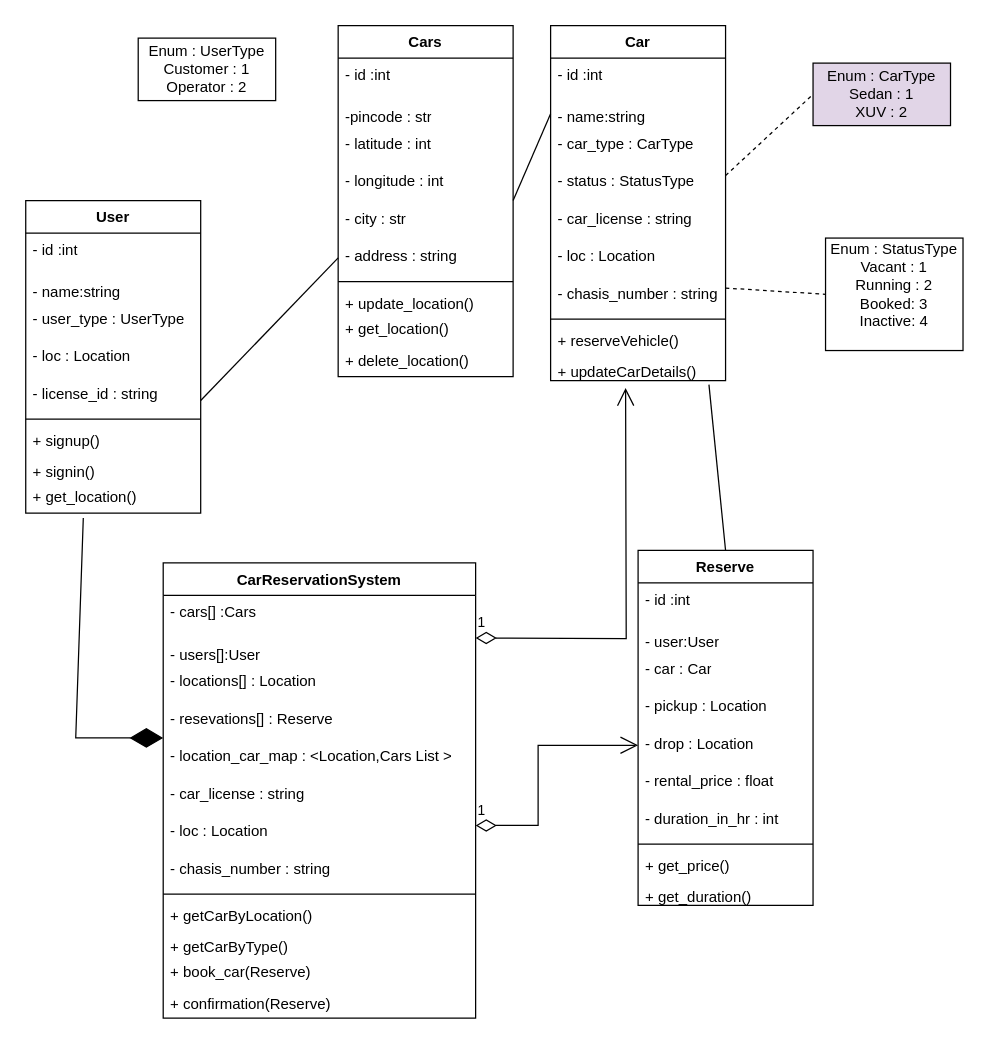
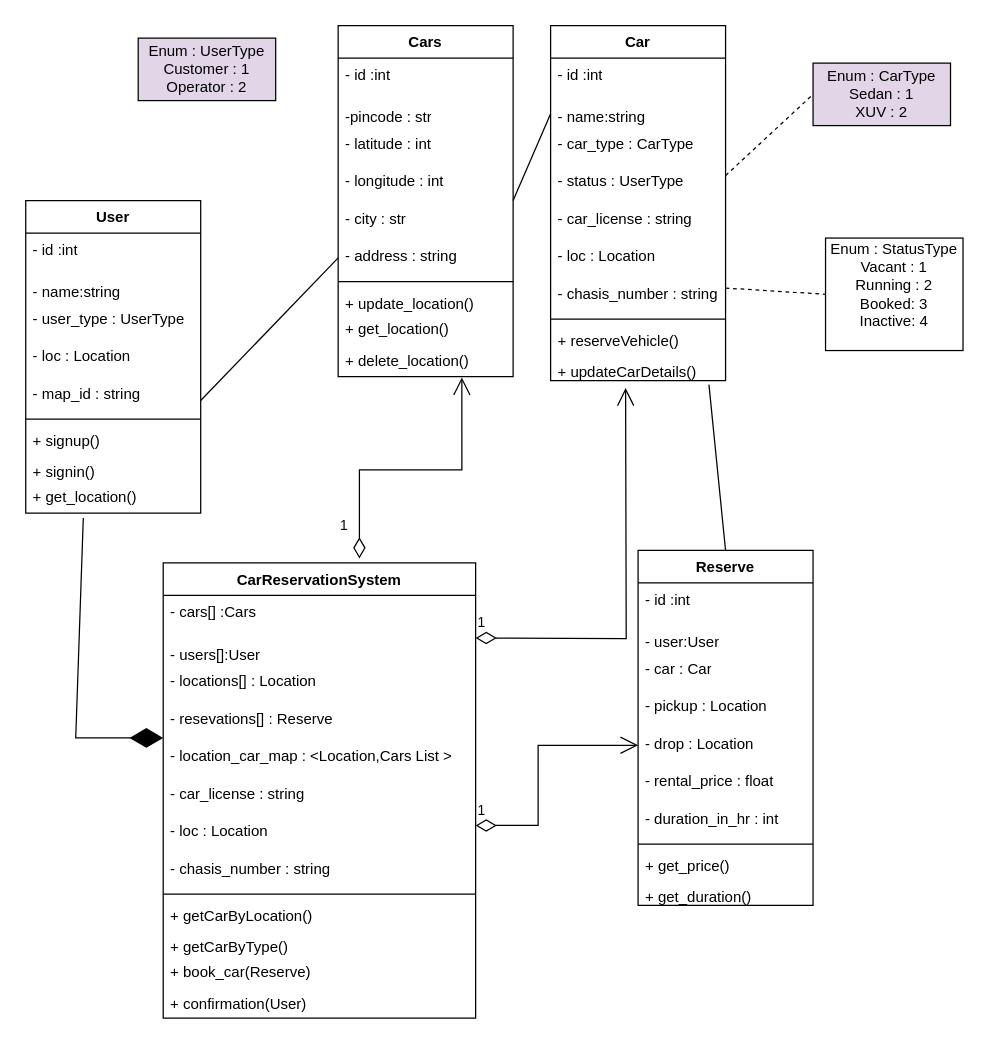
node "Enum : UserType Customer : 1 Operator : 2": fillcolor #ffffff -> #e1d5e7
node "- status : StatusType": label "- status : StatusType" -> "- status : UserType"
node "- license_id : string": label "- license_id : string" -> "- map_id : string"
edge "+ delete_location()" -- "CarReservationSystem": added, label "1"
node "+ confirmation(Reserve)": label "+ confirmation(Reserve)" -> "+ confirmation(User)"
